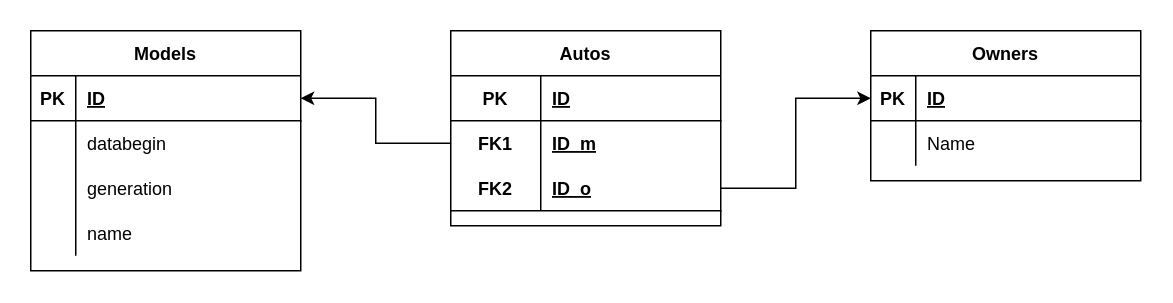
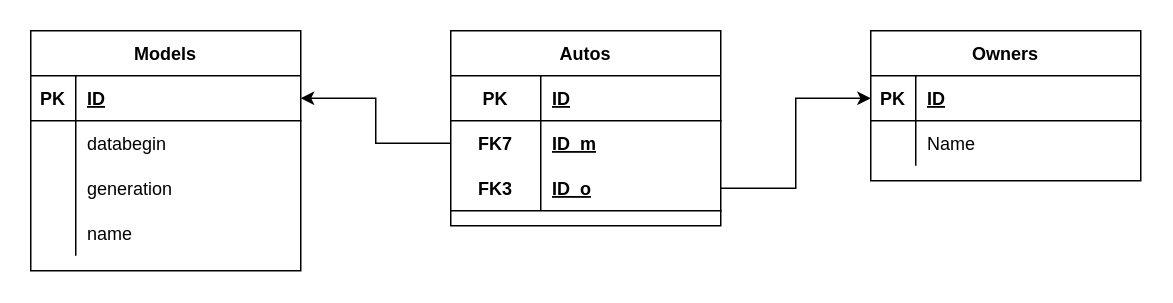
node "FK1": label "FK1" -> "FK7"
node "FK2": label "FK2" -> "FK3"
